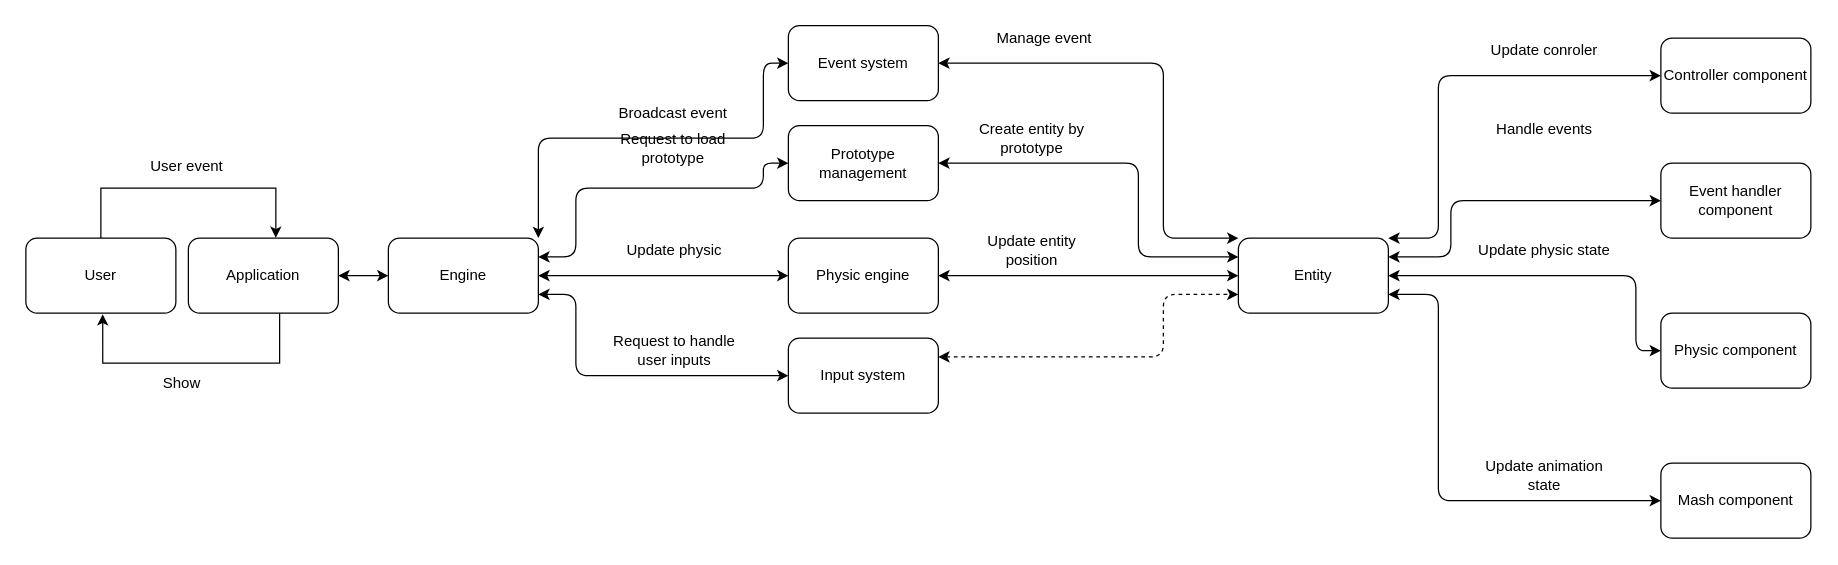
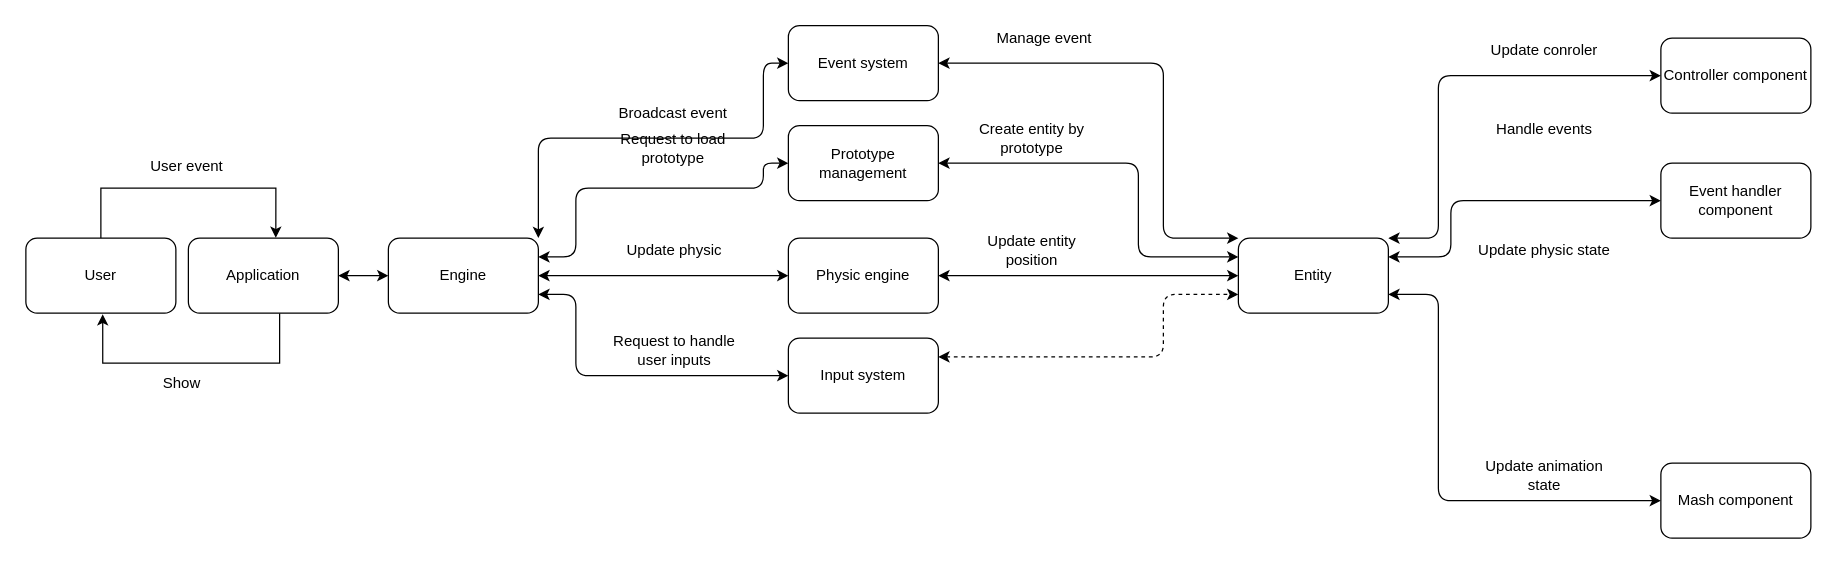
edge "Entity" -- "Physic component": removed
node "Physic component": removed
